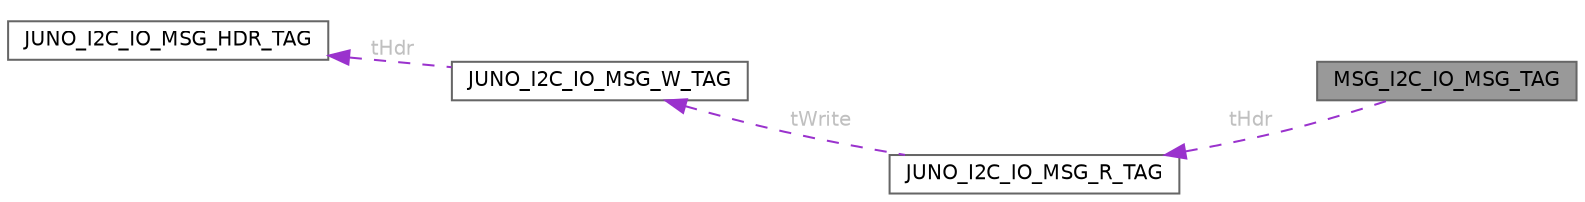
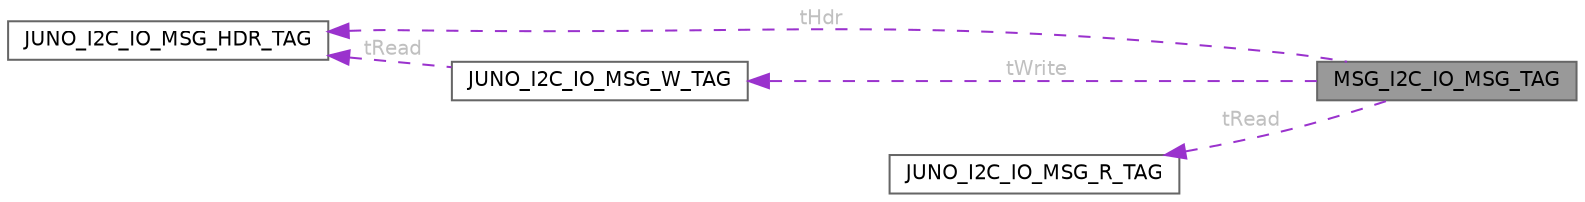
edge "MSG_I2C_IO_MSG_TAG" -> "JUNO_I2C_IO_MSG_HDR_TAG": added, label "tHdr"
edge "JUNO_I2C_IO_MSG_W_TAG" -> "JUNO_I2C_IO_MSG_HDR_TAG": label " tHdr" -> " tRead"
edge "MSG_I2C_IO_MSG_TAG" -> "JUNO_I2C_IO_MSG_R_TAG": label " tHdr" -> " tRead"
edge "JUNO_I2C_IO_MSG_R_TAG" -> "JUNO_I2C_IO_MSG_W_TAG": now "MSG_I2C_IO_MSG_TAG" -> "JUNO_I2C_IO_MSG_W_TAG"
